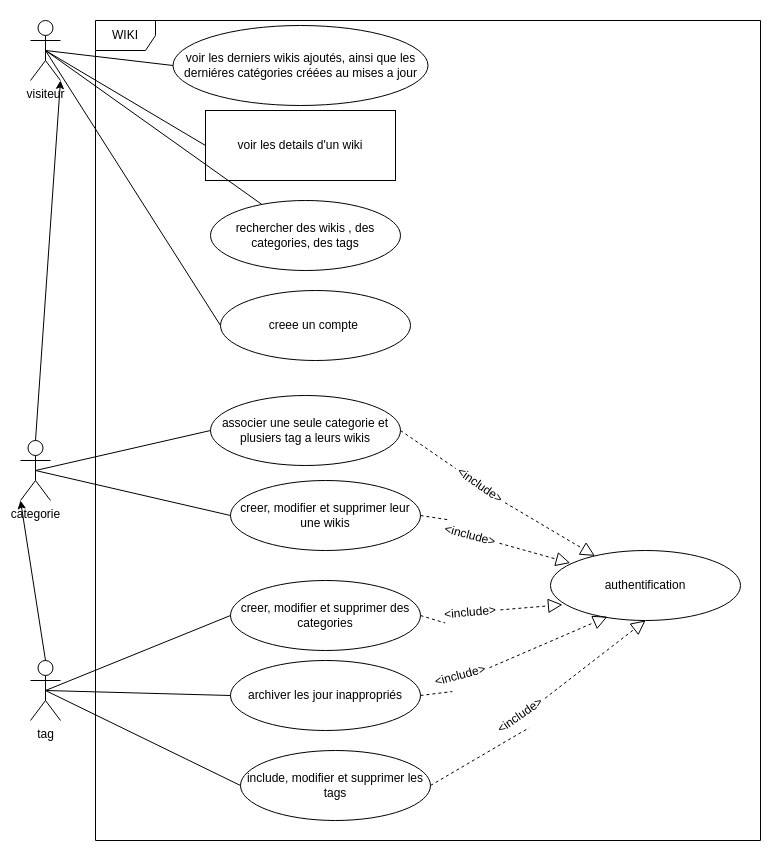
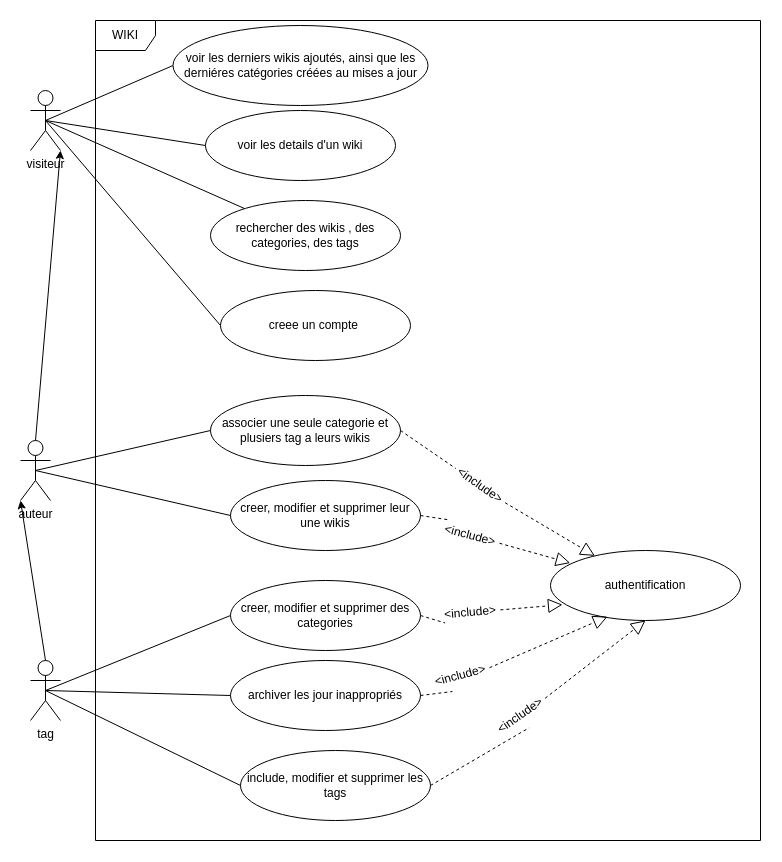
node "visiteur": moved (46, 51) -> (46, 121)
node "voir les details d'un wiki": shape rectangle -> ellipse
node "categorie": label "categorie" -> "auteur"
